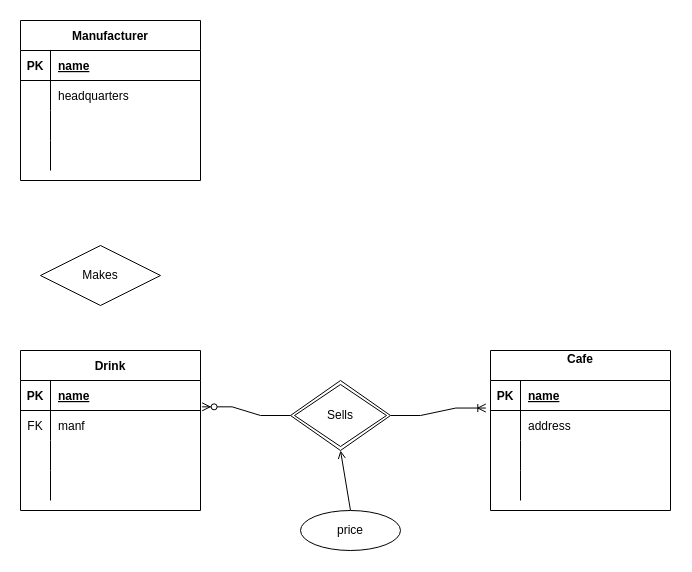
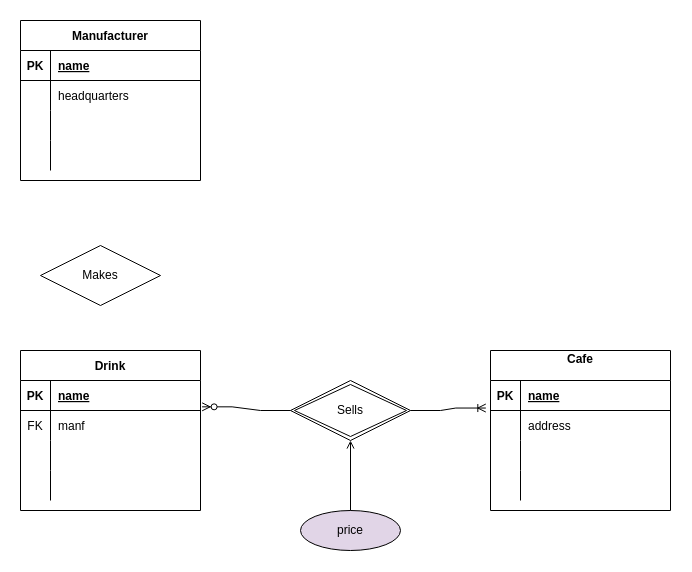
node "Sells": size 100x70 -> 120x60
node "price": fillcolor #ffffff -> #e1d5e7
